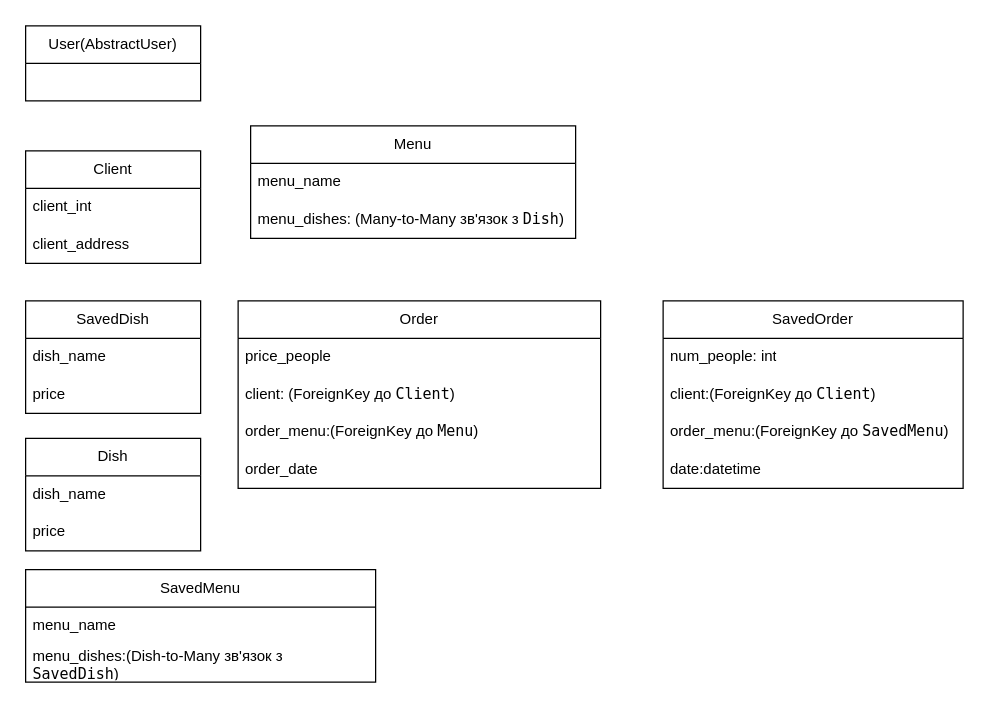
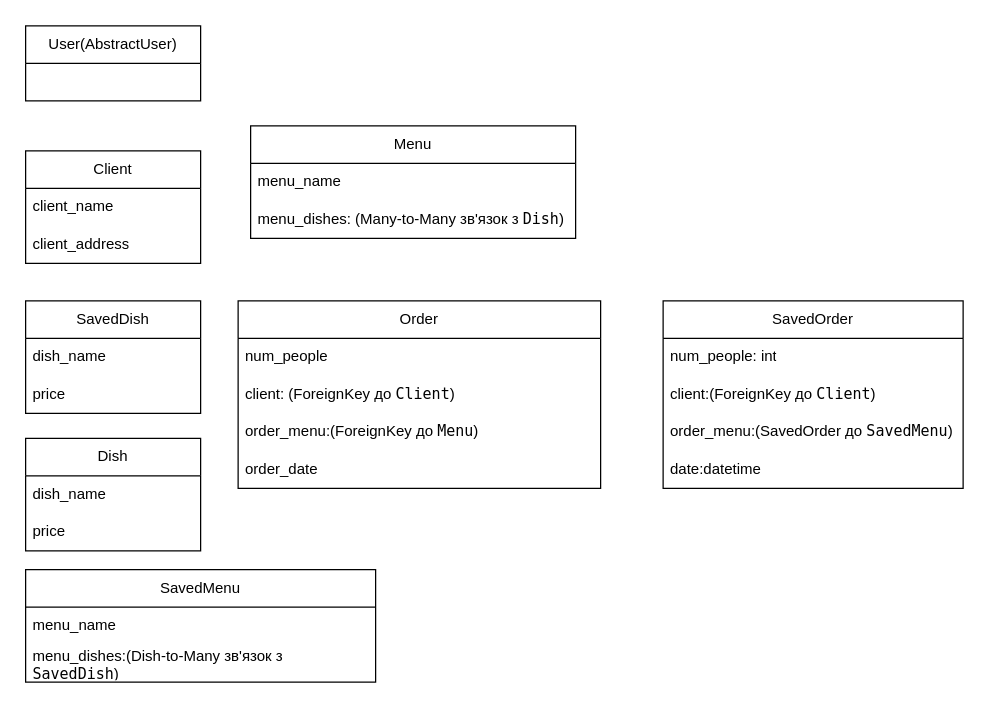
node "client_int": label "client_int" -> "client_name"
node "price_people": label "price_people" -> "num_people"
node "order_menu:(ForeignKey до SavedMenu)": label "order_menu:(ForeignKey до SavedMenu)" -> "order_menu:(SavedOrder до SavedMenu)"
